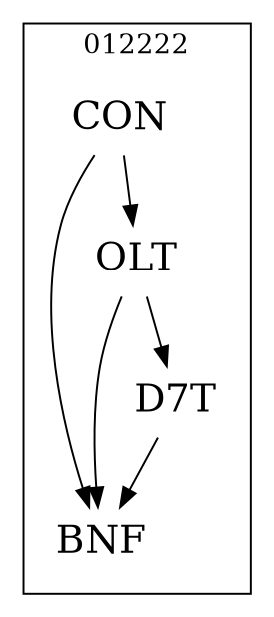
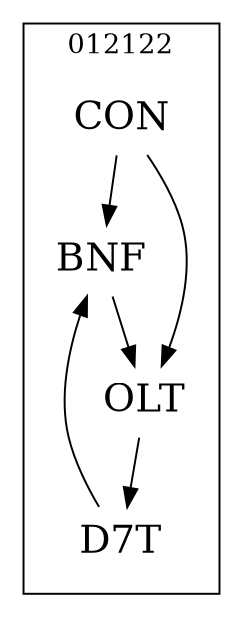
cluster "012222": label "012222" -> "012122"
edge "OLT" -> "BNF": reversed
